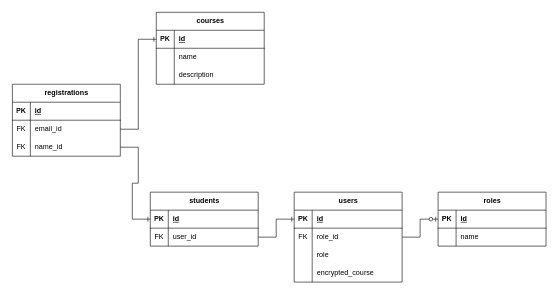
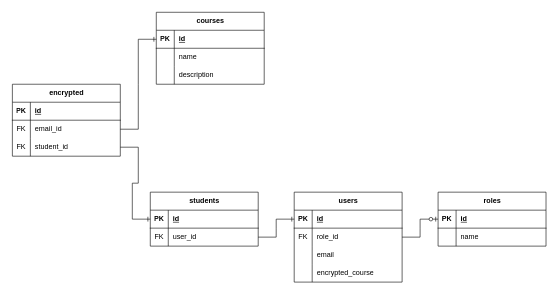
node "registrations": label "registrations" -> "encrypted"
node "name_id": label "name_id" -> "student_id"
node "role": label "role" -> "email"
